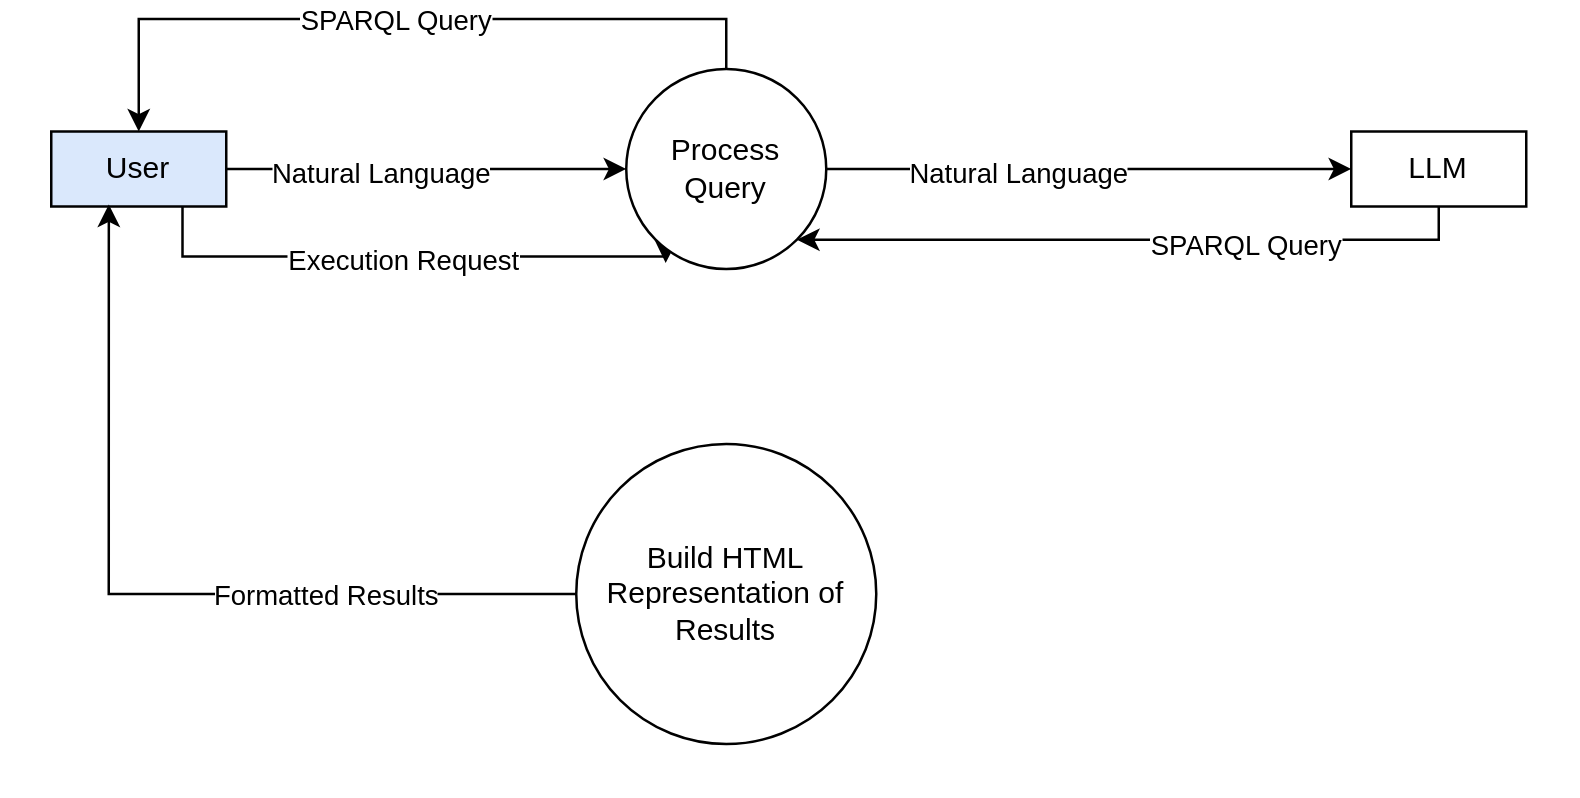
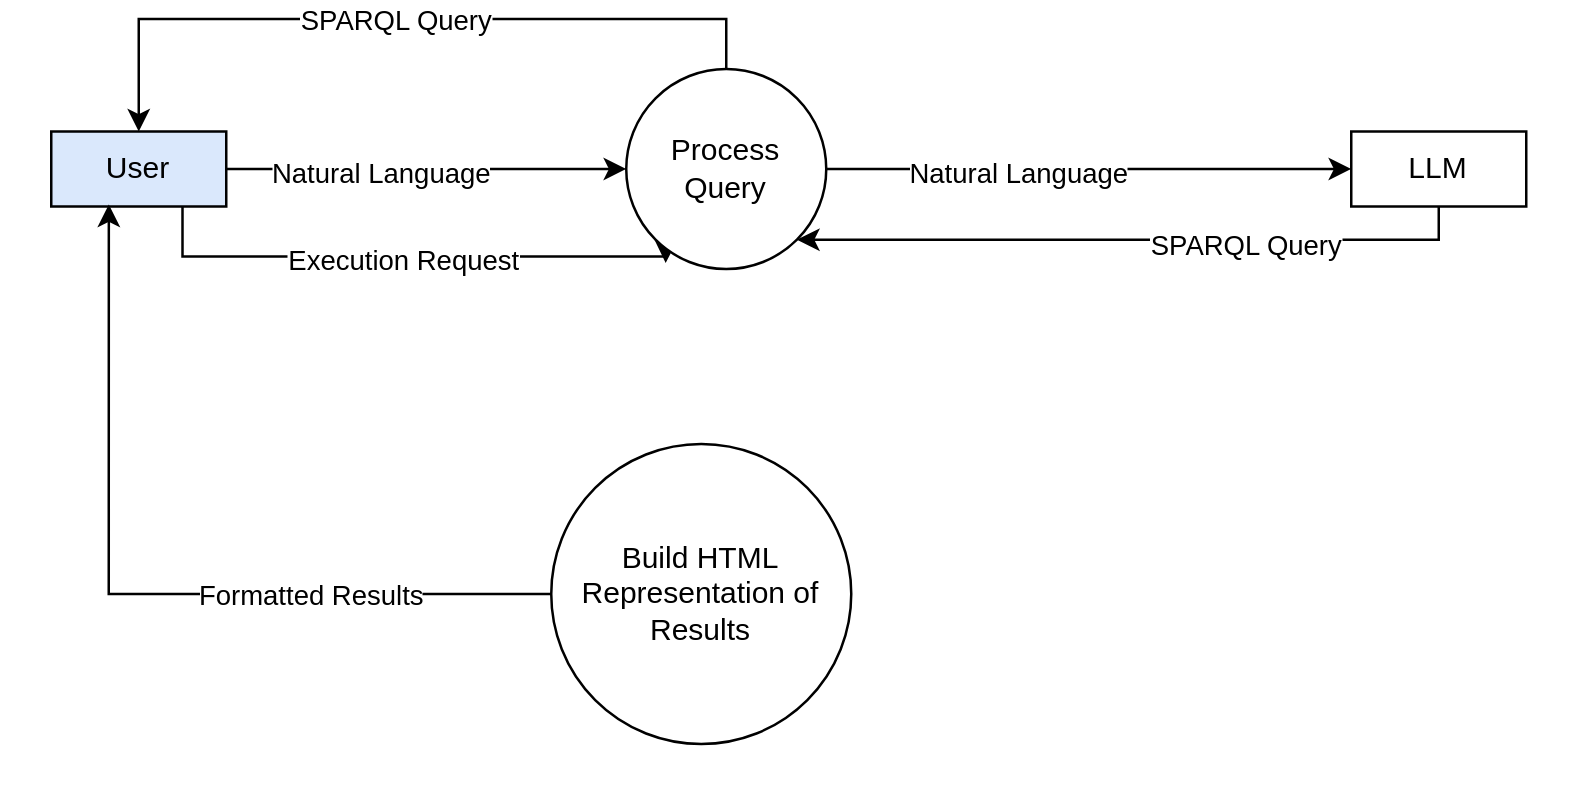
node "Build HTML Representation of Results": moved (726, 594) -> (701, 594)
